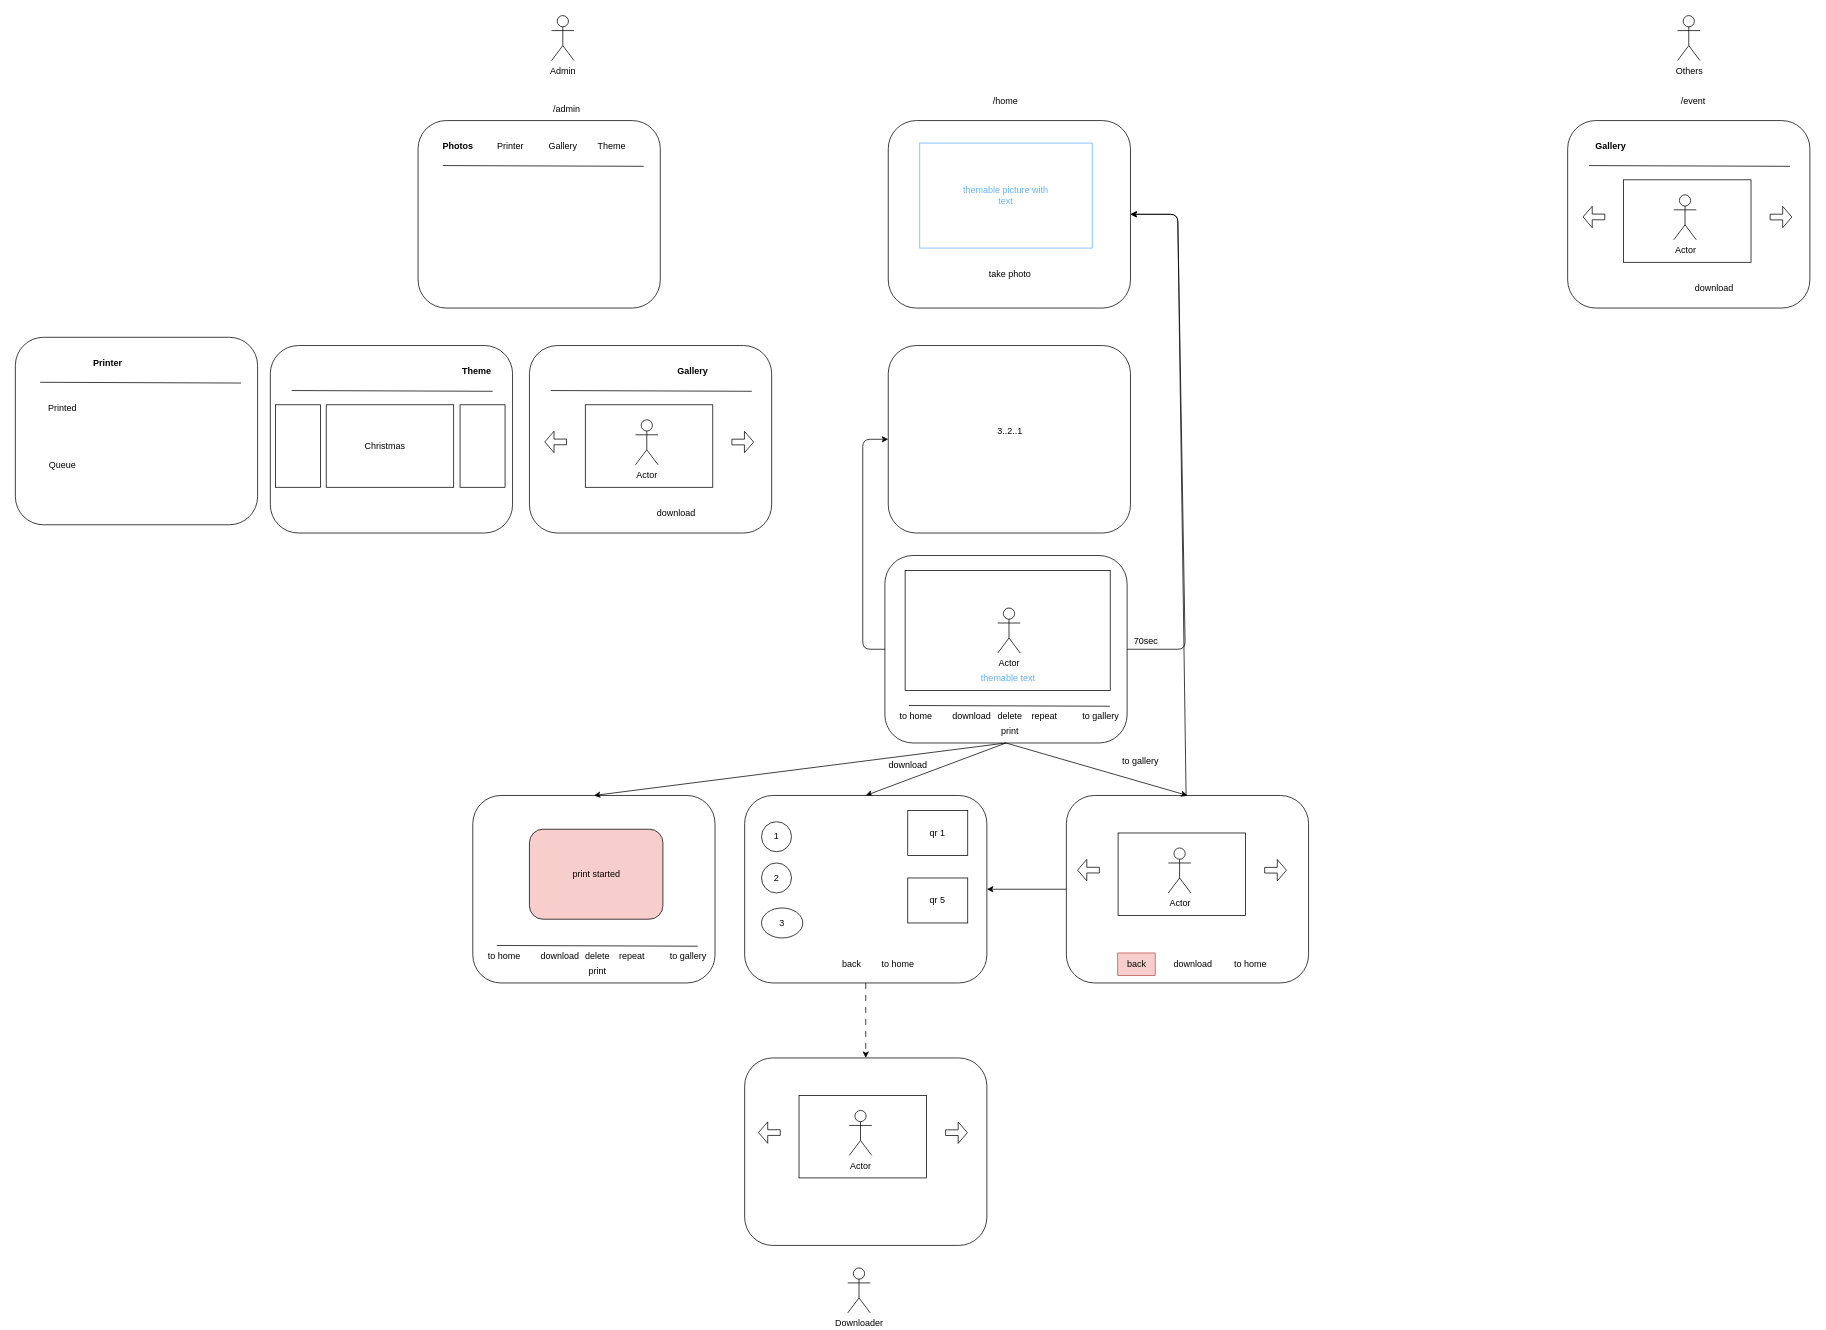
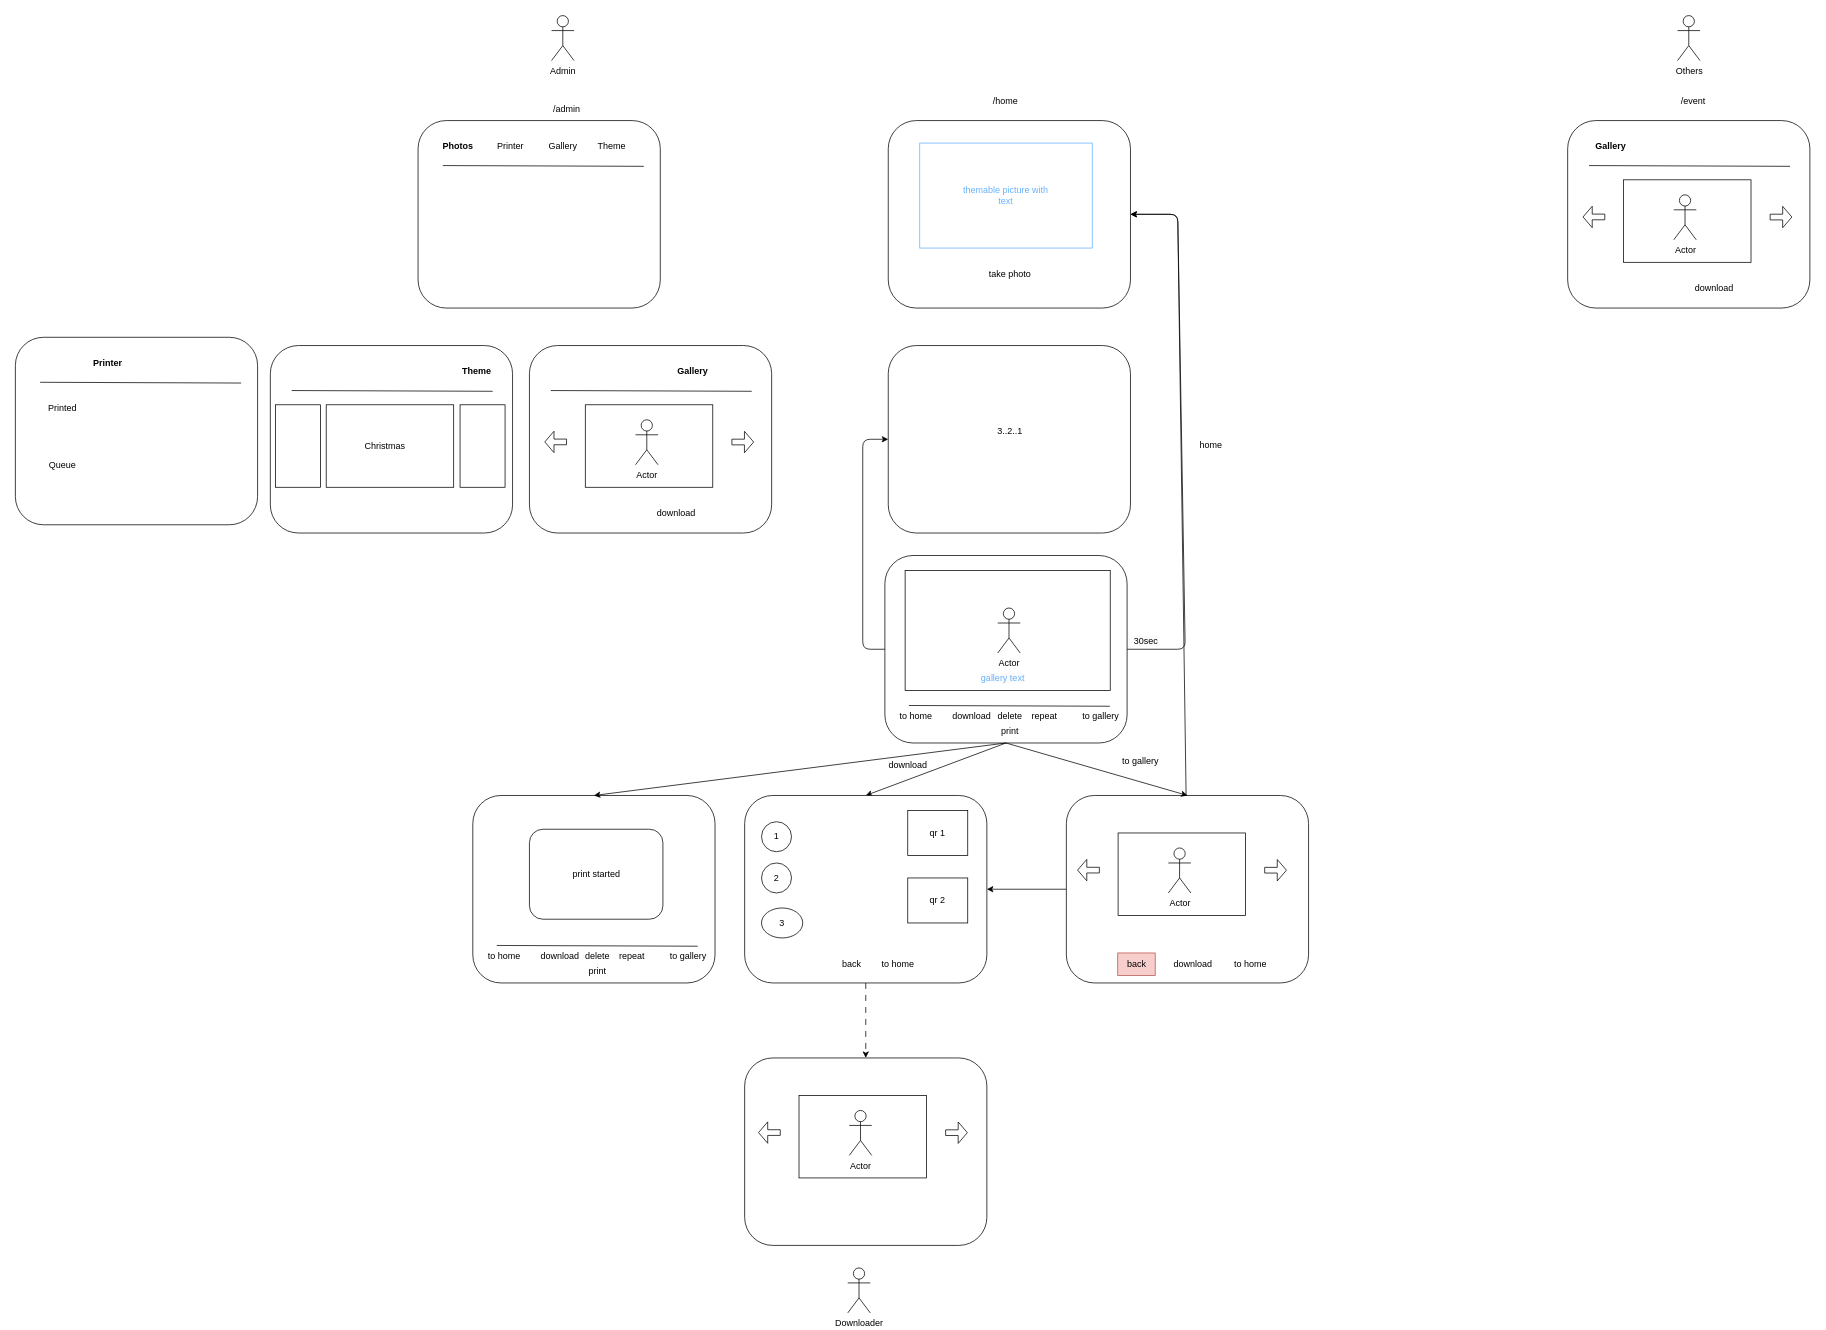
node "home": added
node "70sec": label "70sec" -> "30sec"
node "themable text": label "themable text" -> "gallery text"
node "print started": fillcolor #f8cecc -> #ffffff
node "qr 5": label "qr 5" -> "qr 2"
